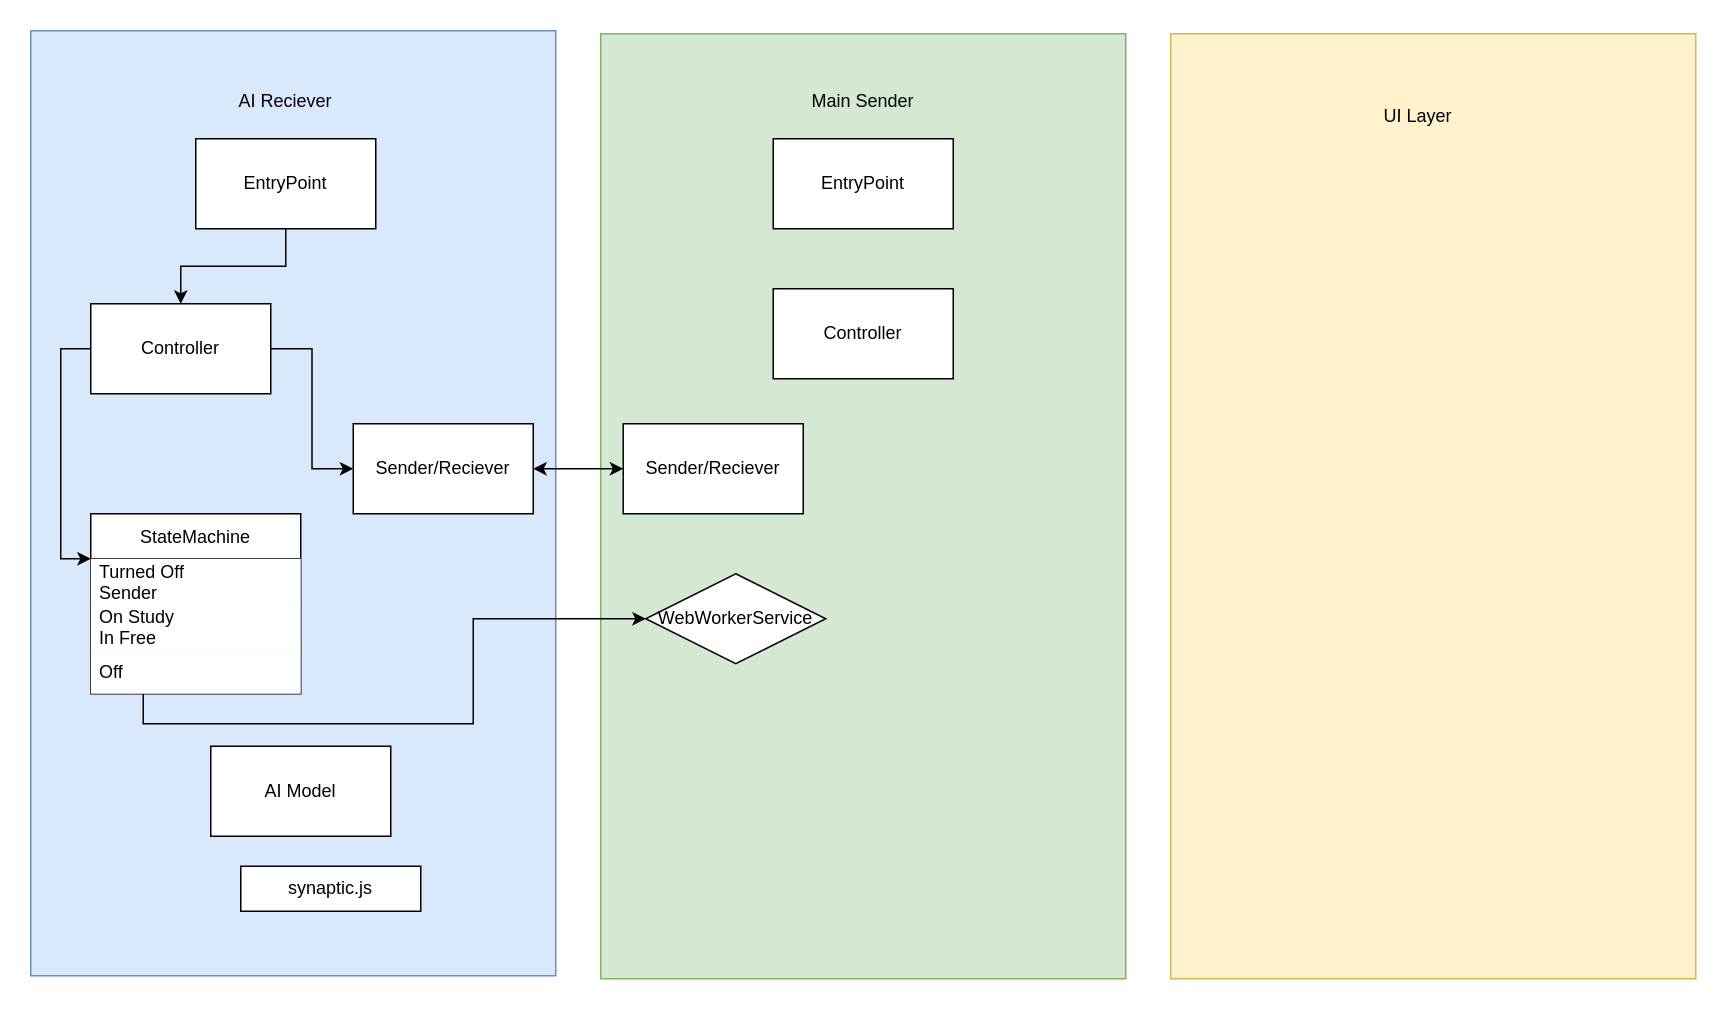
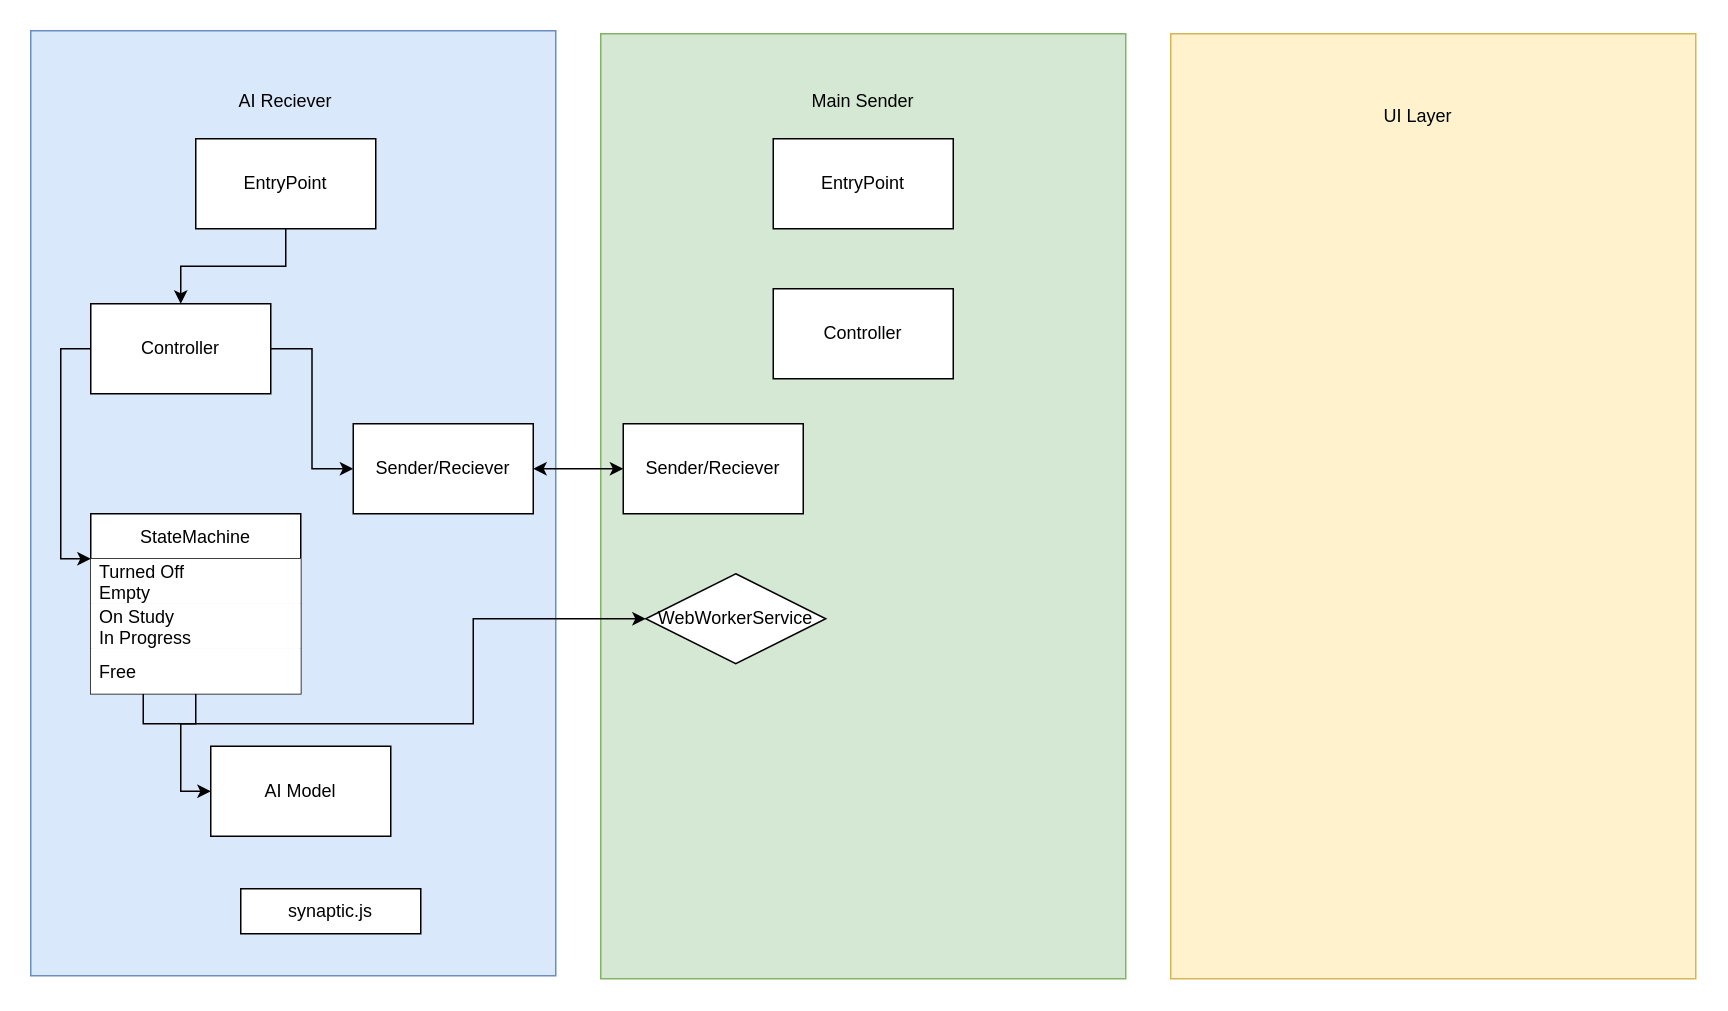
node "Turned Off Sender": label "Turned Off Sender" -> "Turned Off Empty"
node "On Study In Free": label "On Study In Free" -> "On Study In Progress"
node "Off": label "Off" -> "Free"
edge "StateMachine" -> "AI Model": added
node "synaptic.js": moved (331, 889) -> (331, 911)
